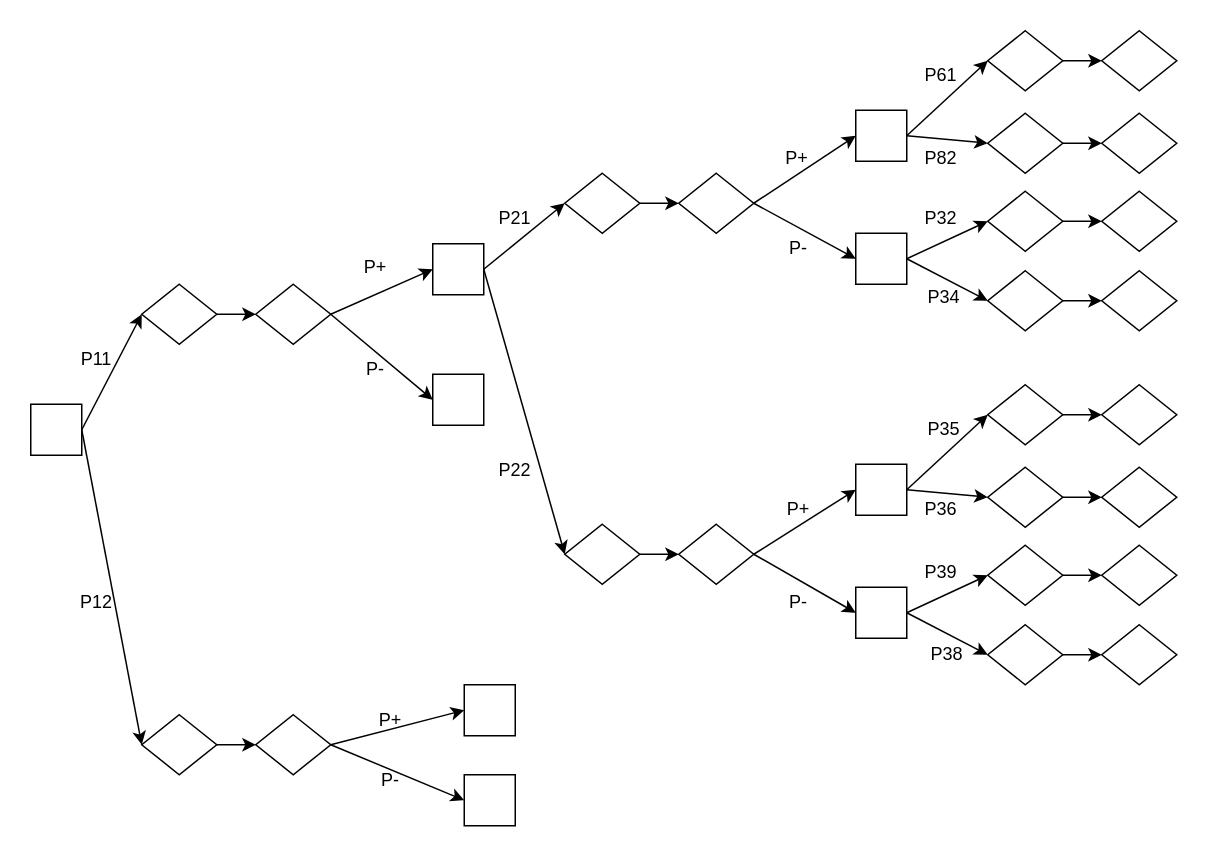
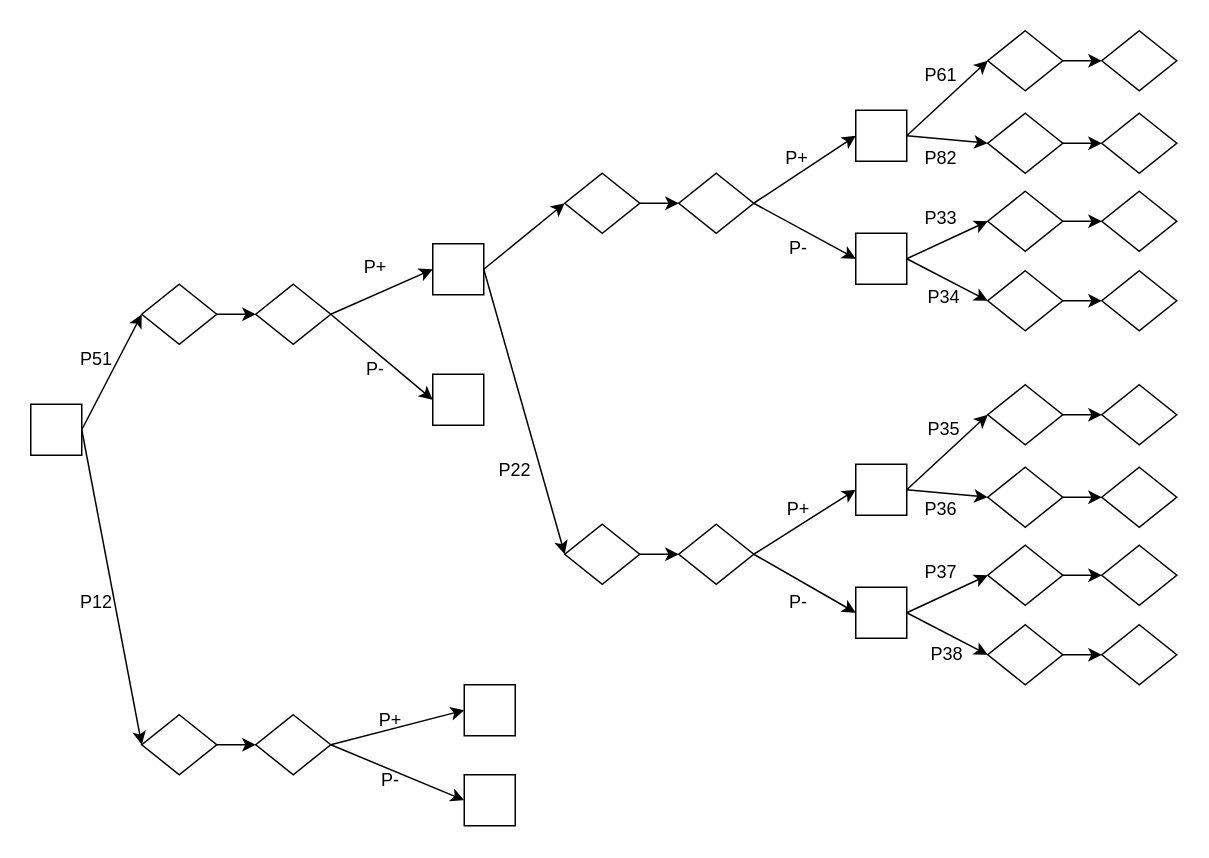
node "P21": removed
node "P32": label "P32" -> "P33"
node "P11": label "P11" -> "P51"
node "P39": label "P39" -> "P37"
